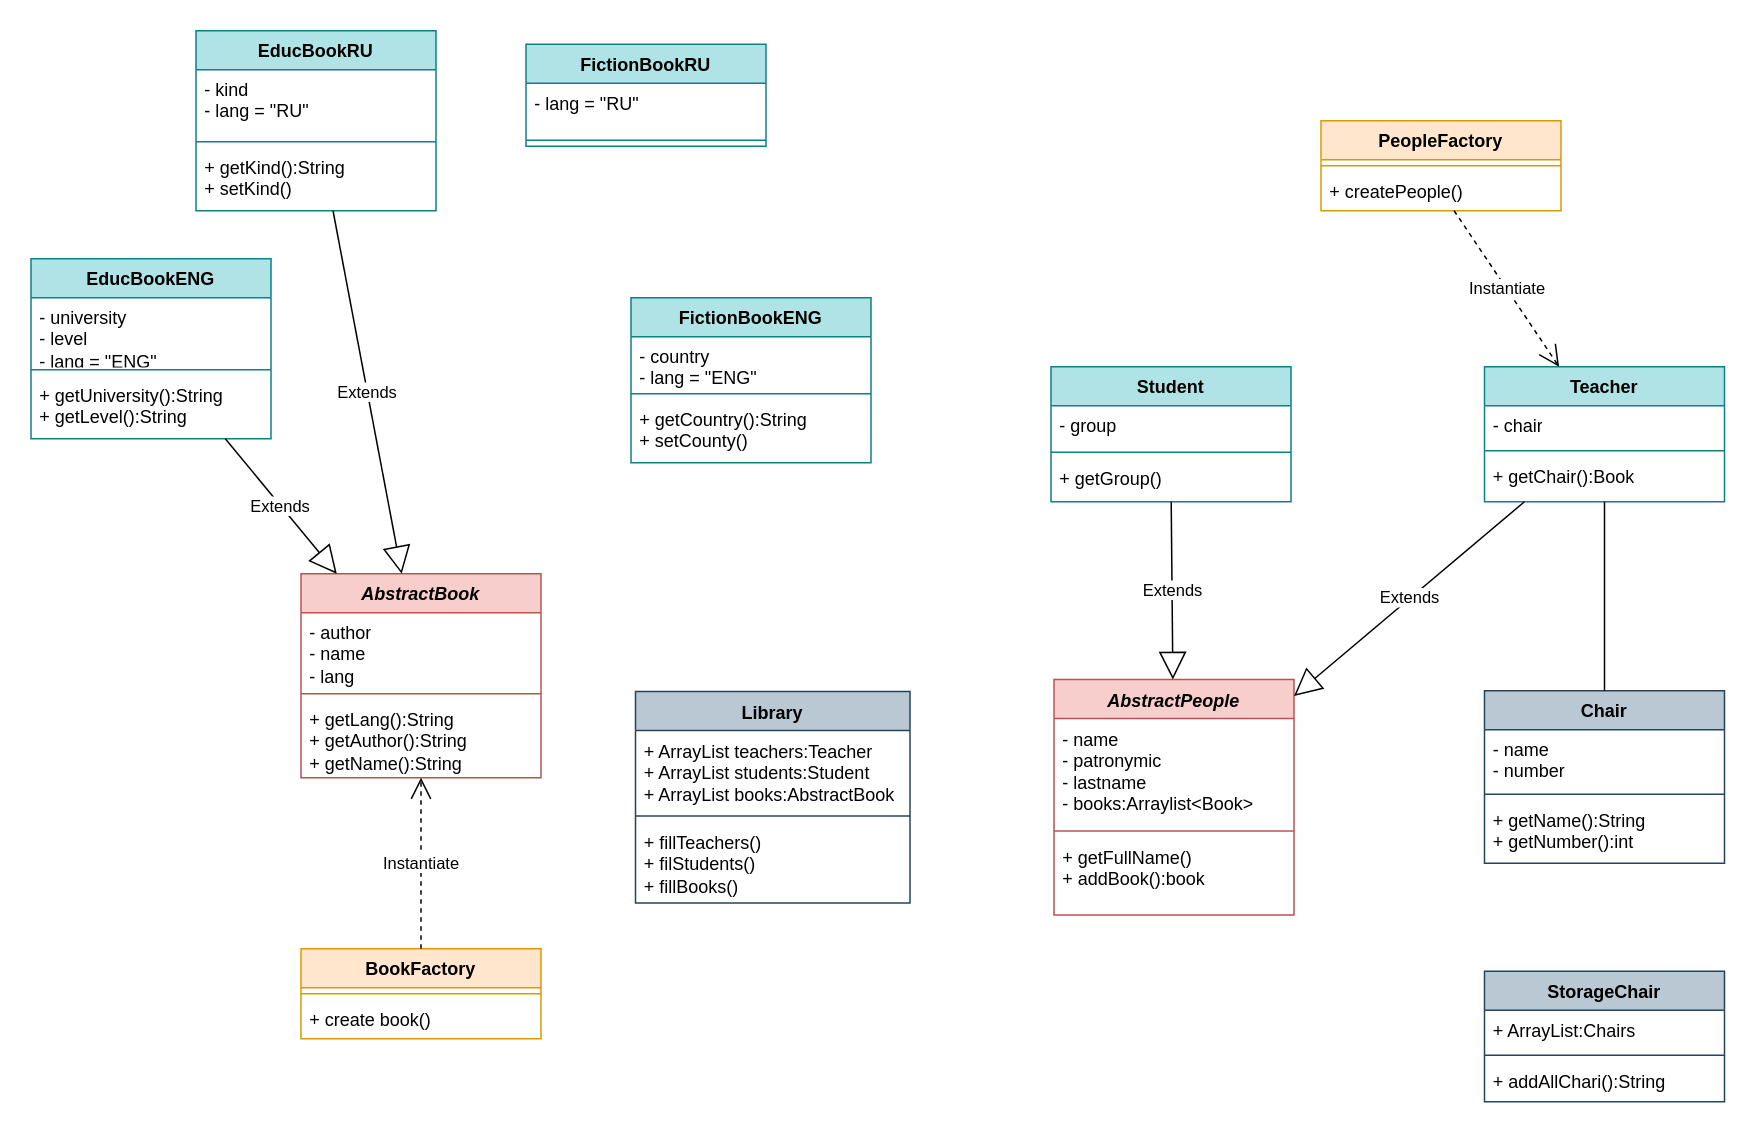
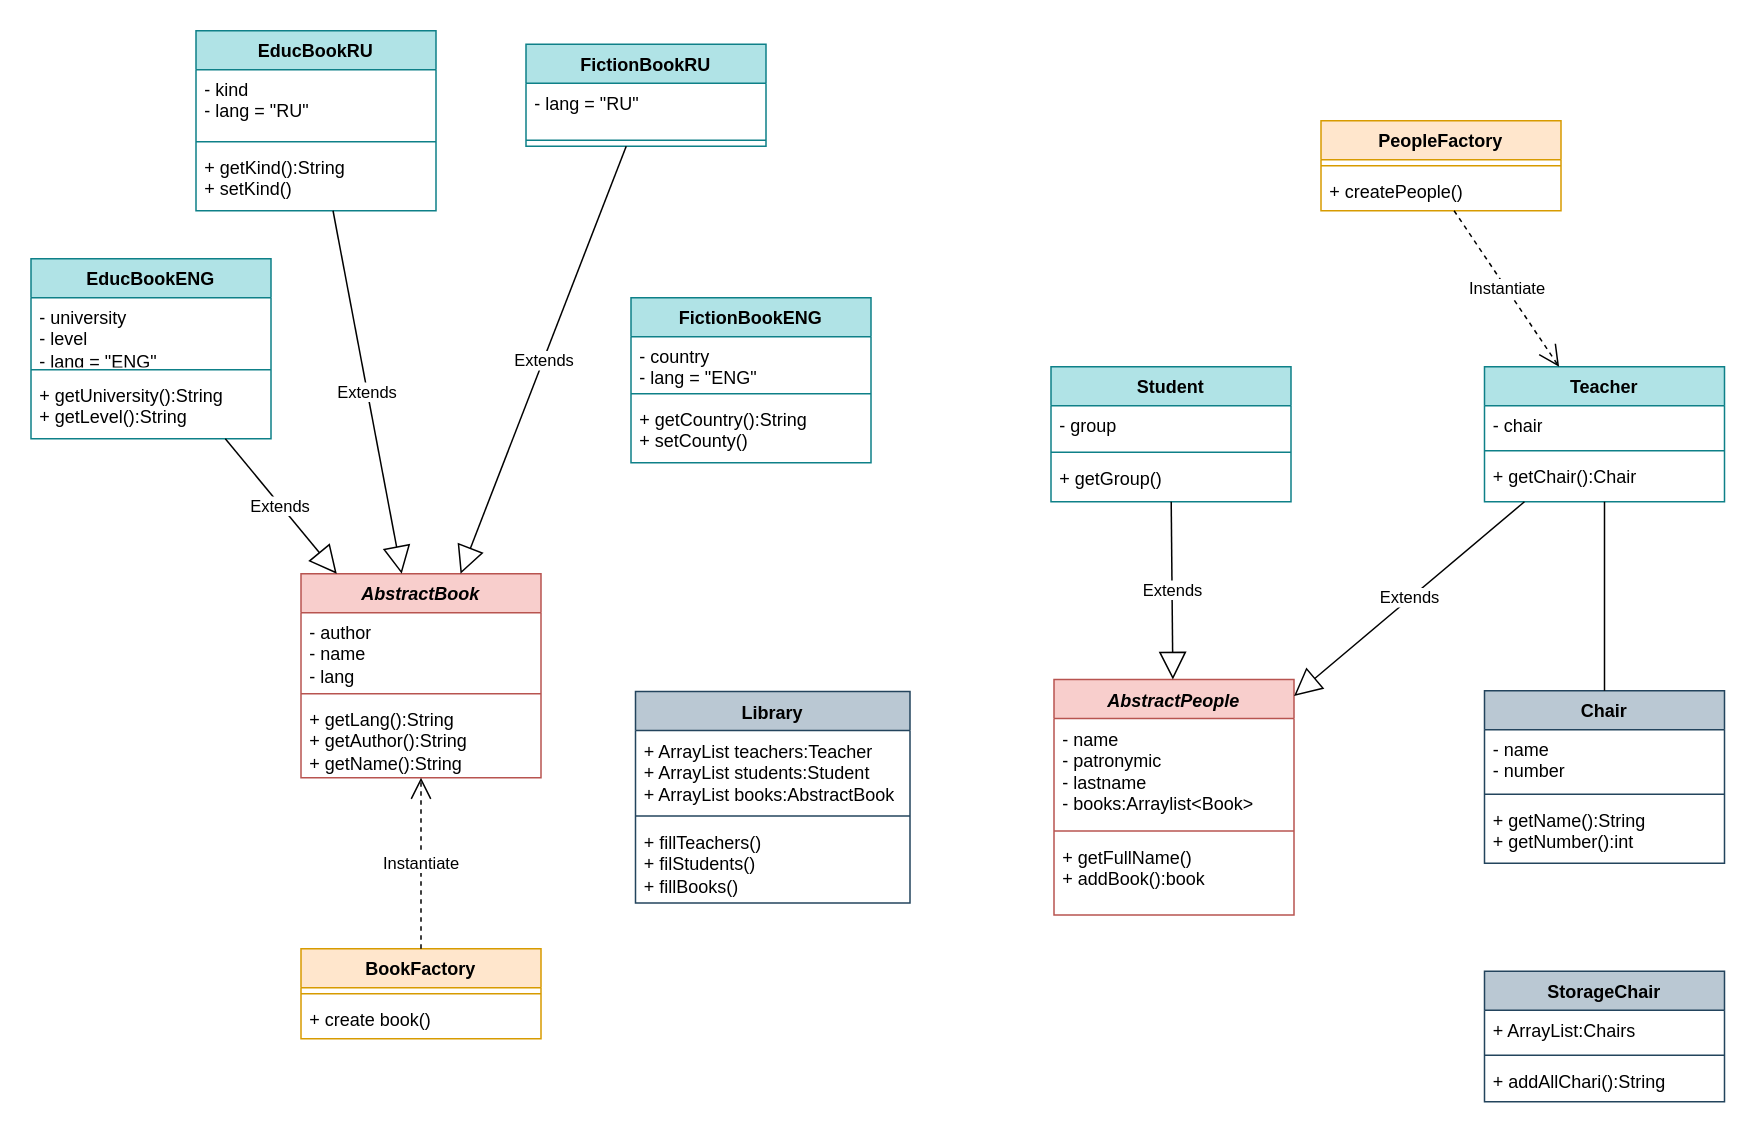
edge "FictionBookRU" -> "AbstractBook": added, label "Extends"
node "+ getChair():Book": label "+ getChair():Book" -> "+ getChair():Chair"
